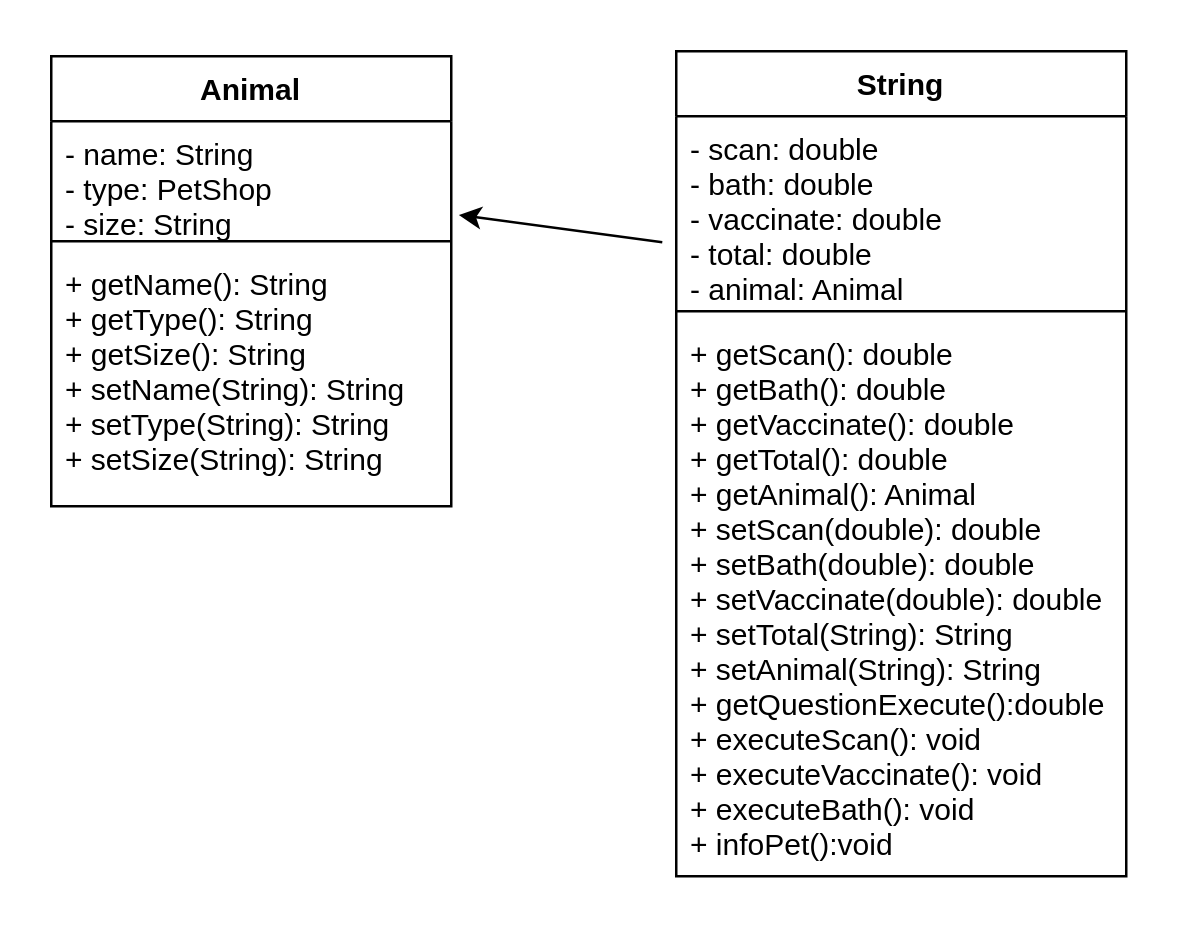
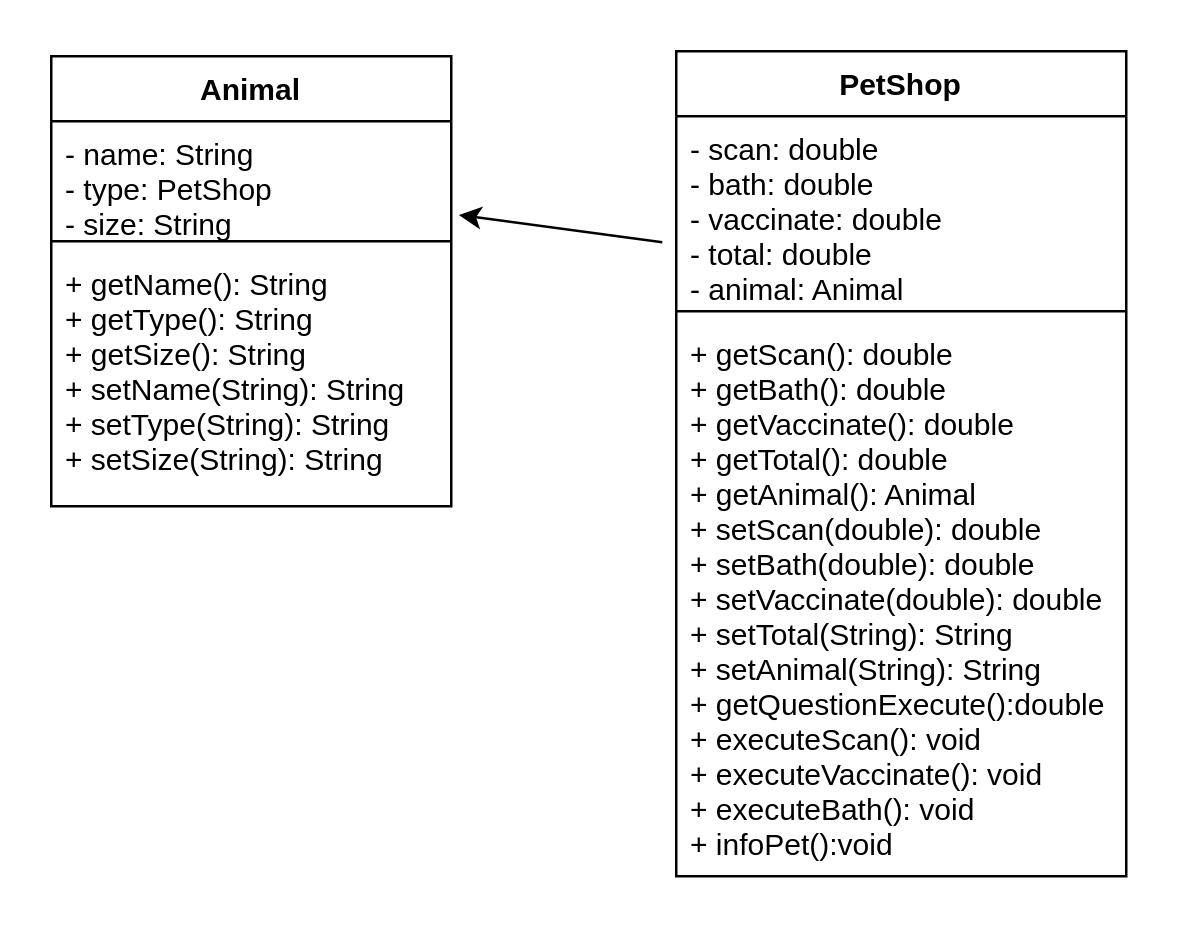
node "String": label "String" -> "PetShop"
